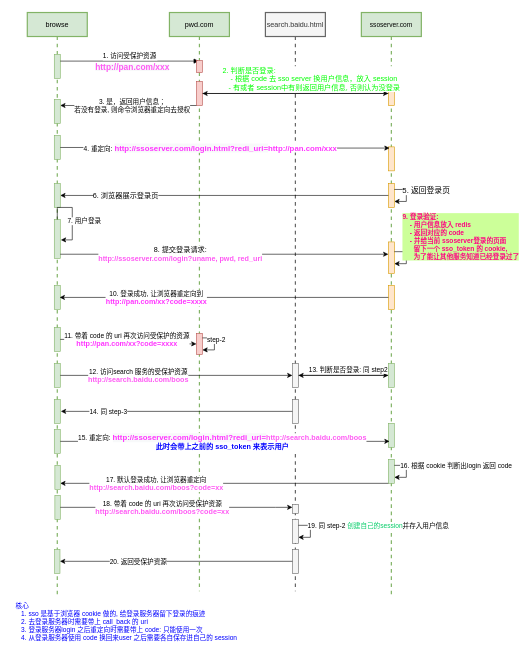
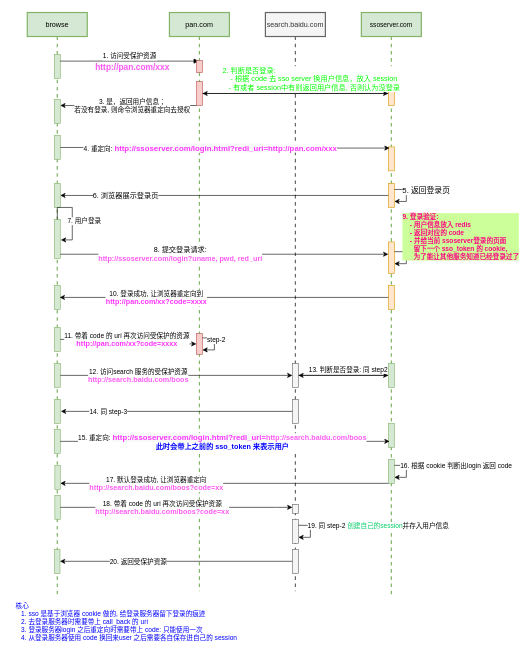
node "pwd.com": label "pwd.com" -> "pan.com"
node "search.baidu.html": label "search.baidu.html" -> "search.baidu.com"
